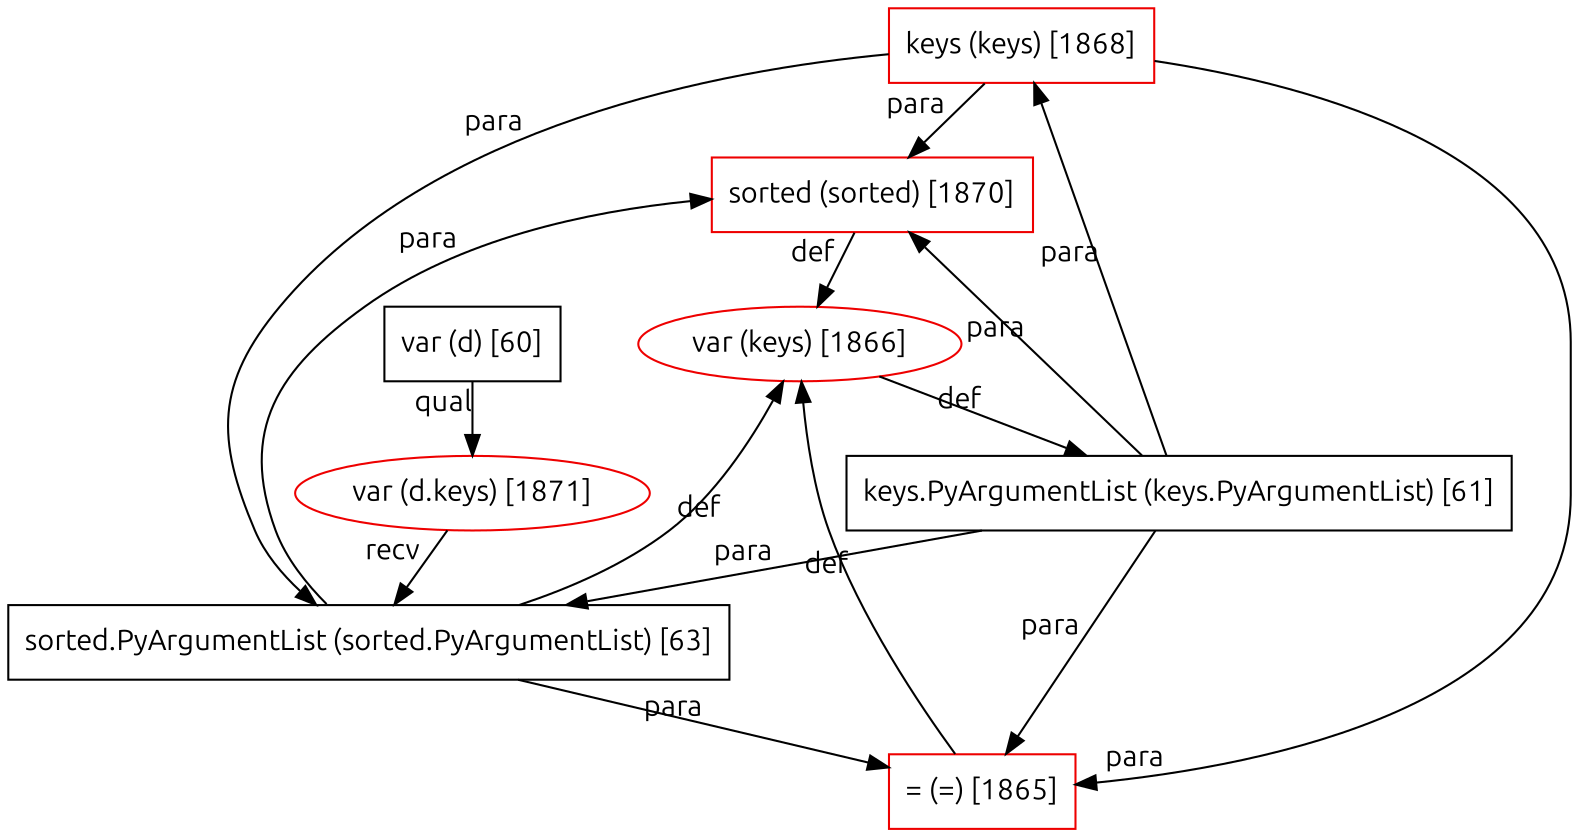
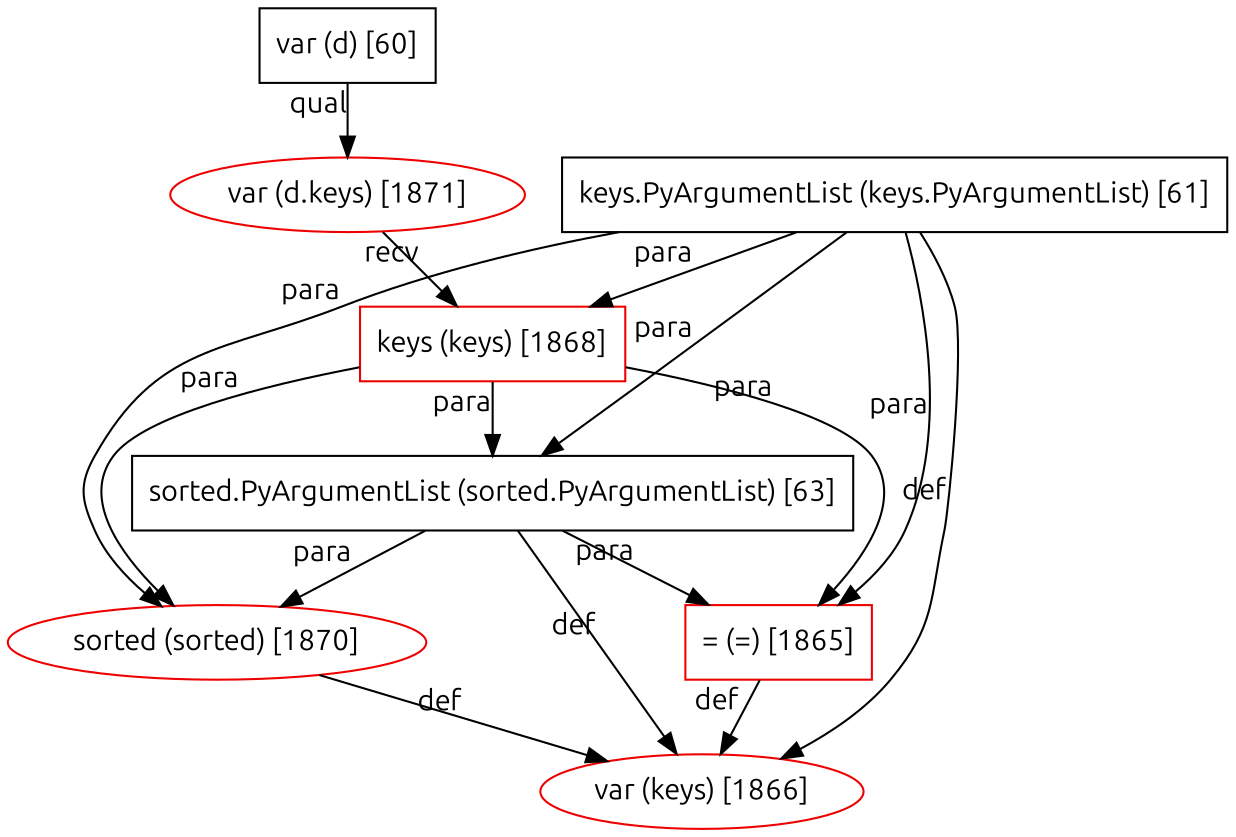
node "sorted (sorted) [1870]": shape box -> ellipse
edge "var (keys) [1866]" -> "keys.PyArgumentList (keys.PyArgumentList) [61]": reversed
edge "var (d.keys) [1871]" -> "sorted.PyArgumentList (sorted.PyArgumentList) [63]": now "var (d.keys) [1871]" -> "keys (keys) [1868]"
